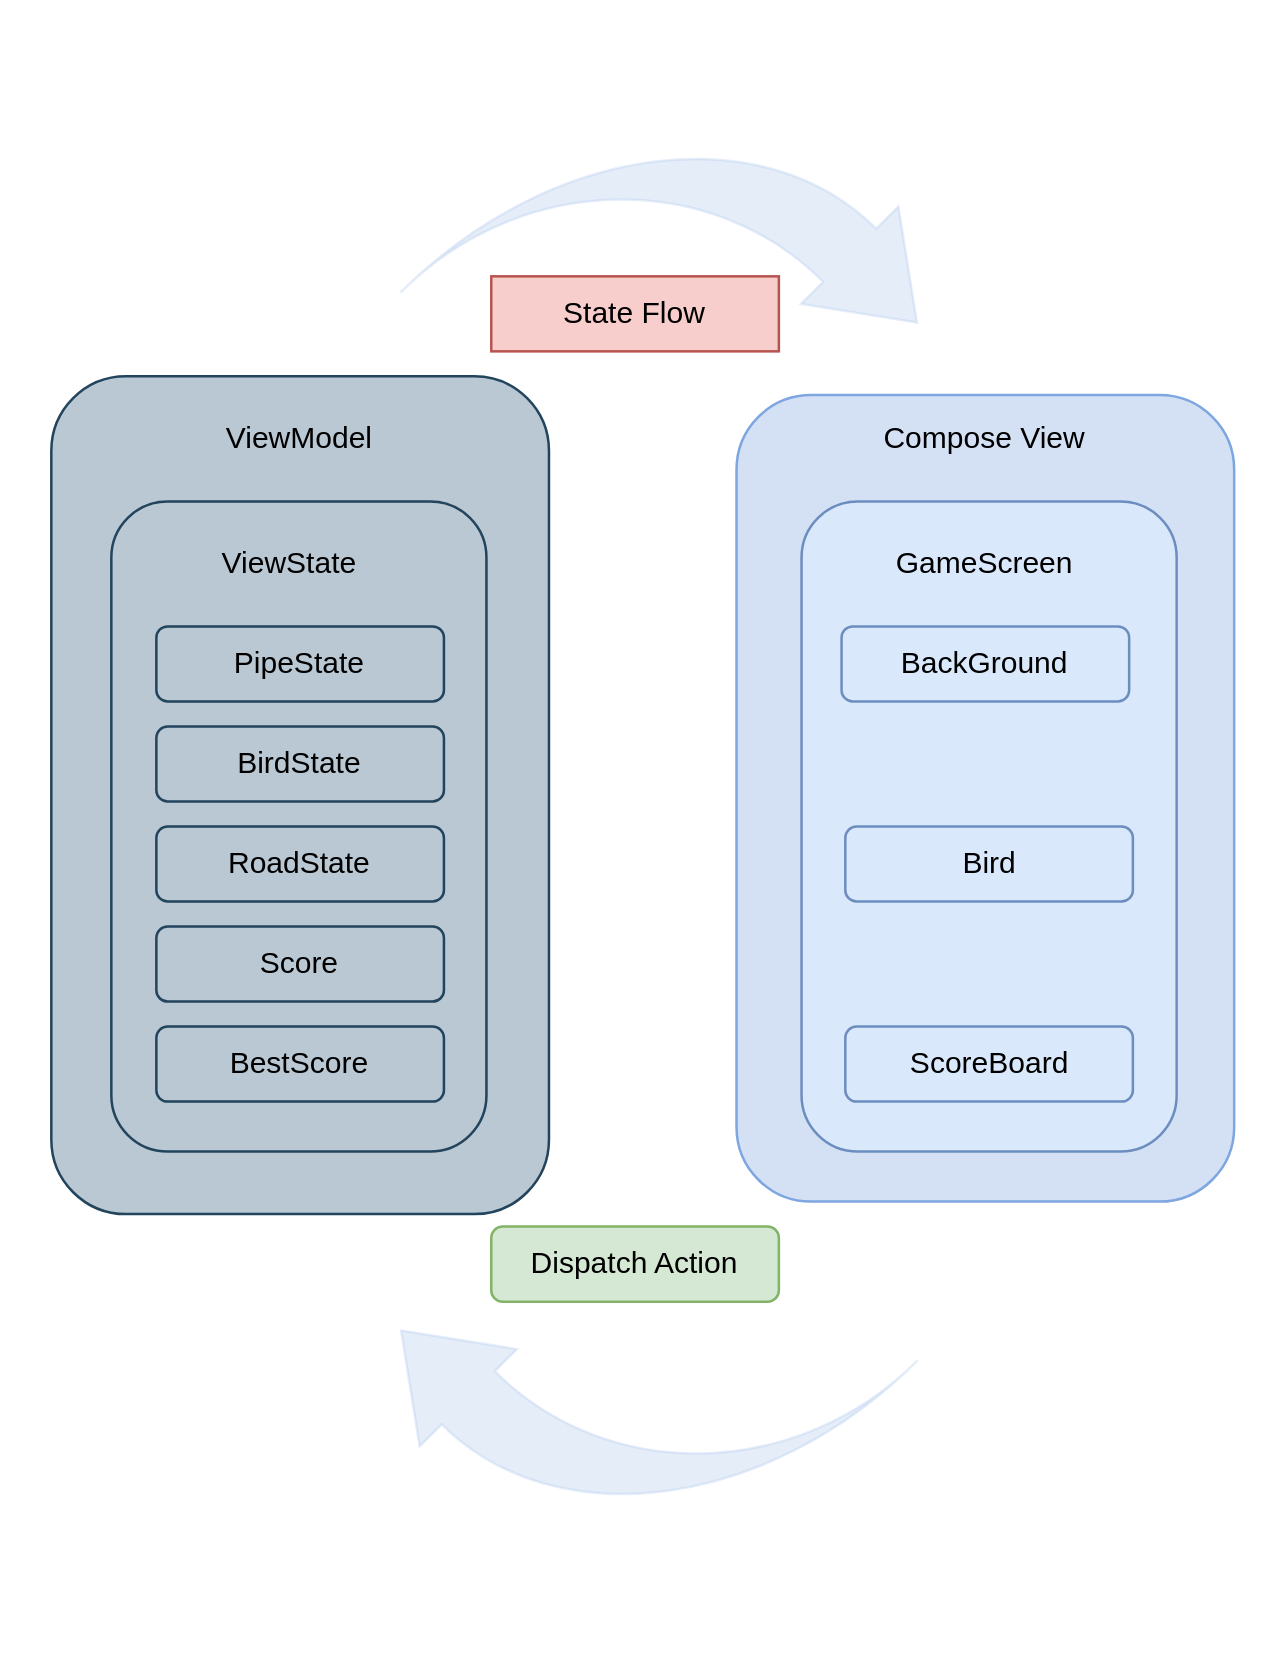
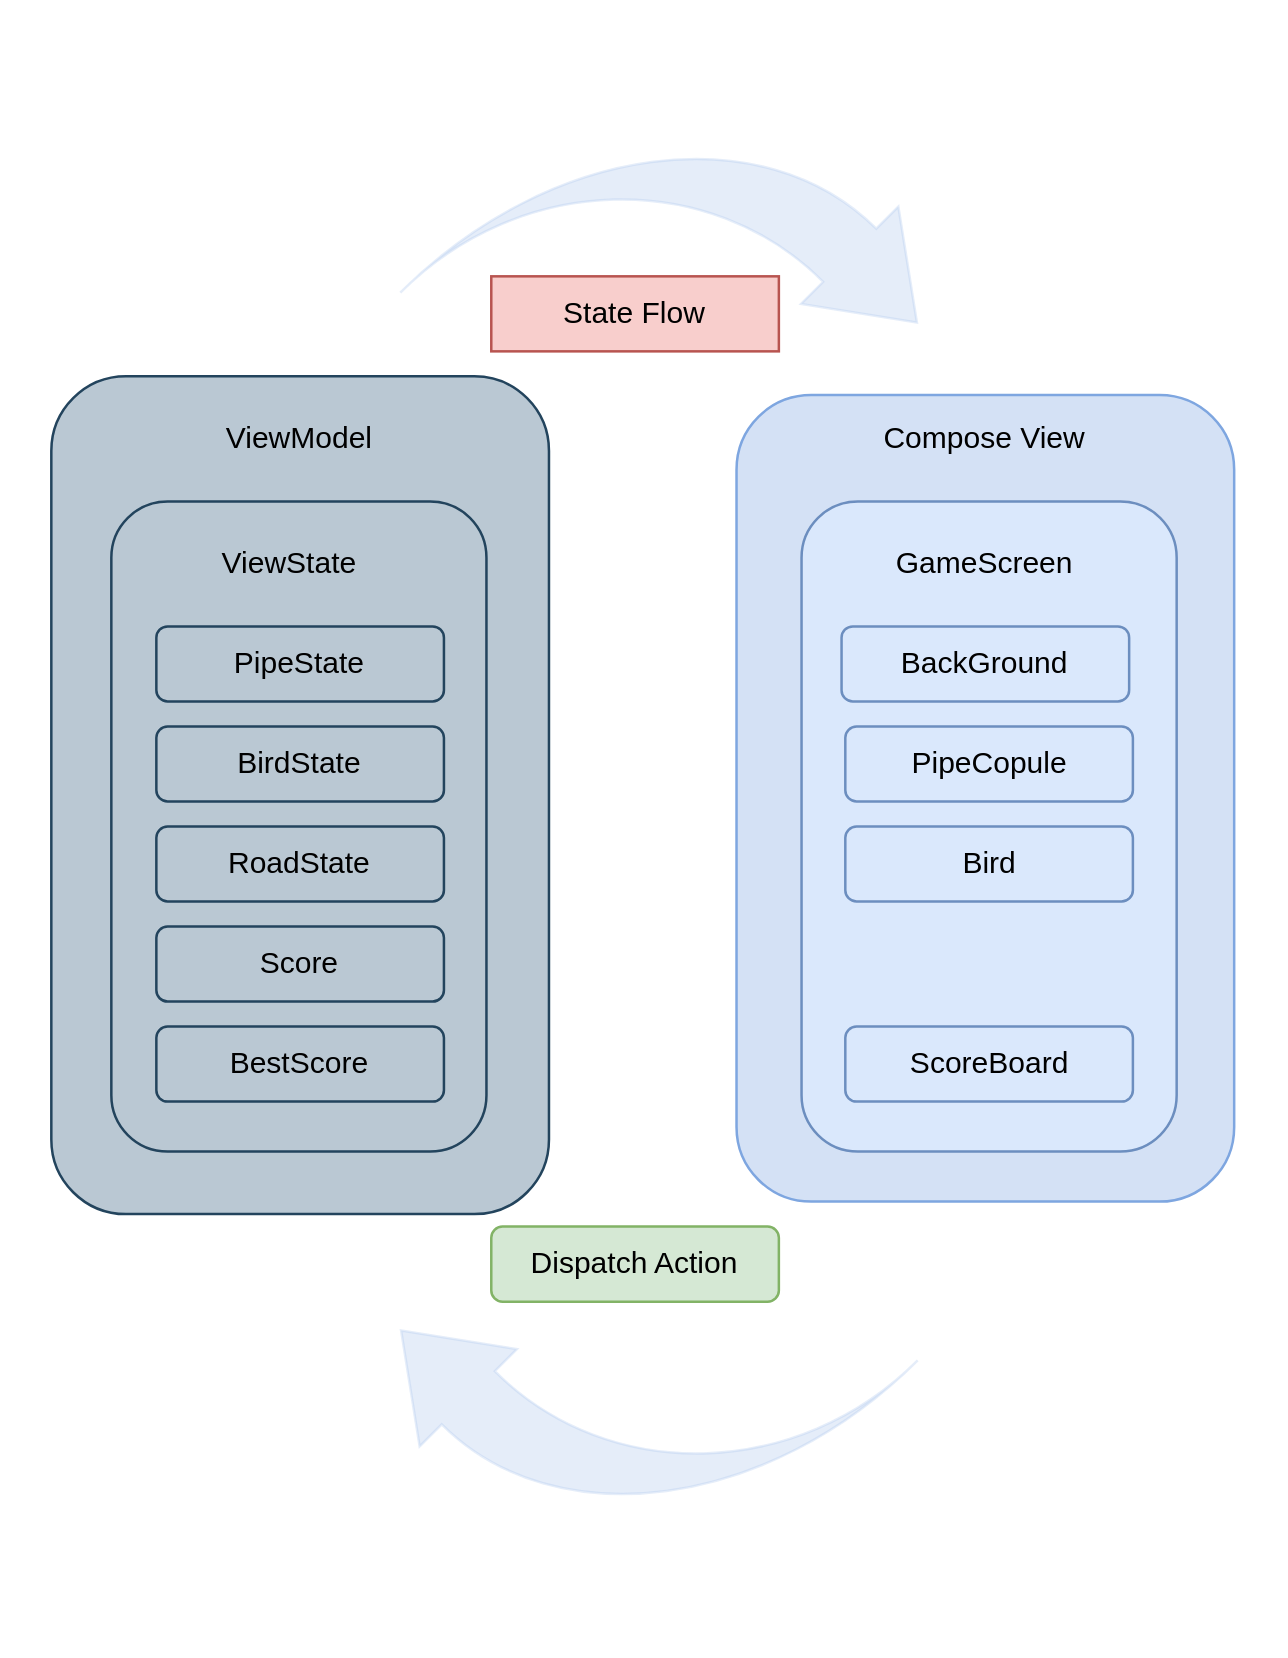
node "PipeCopule": added
